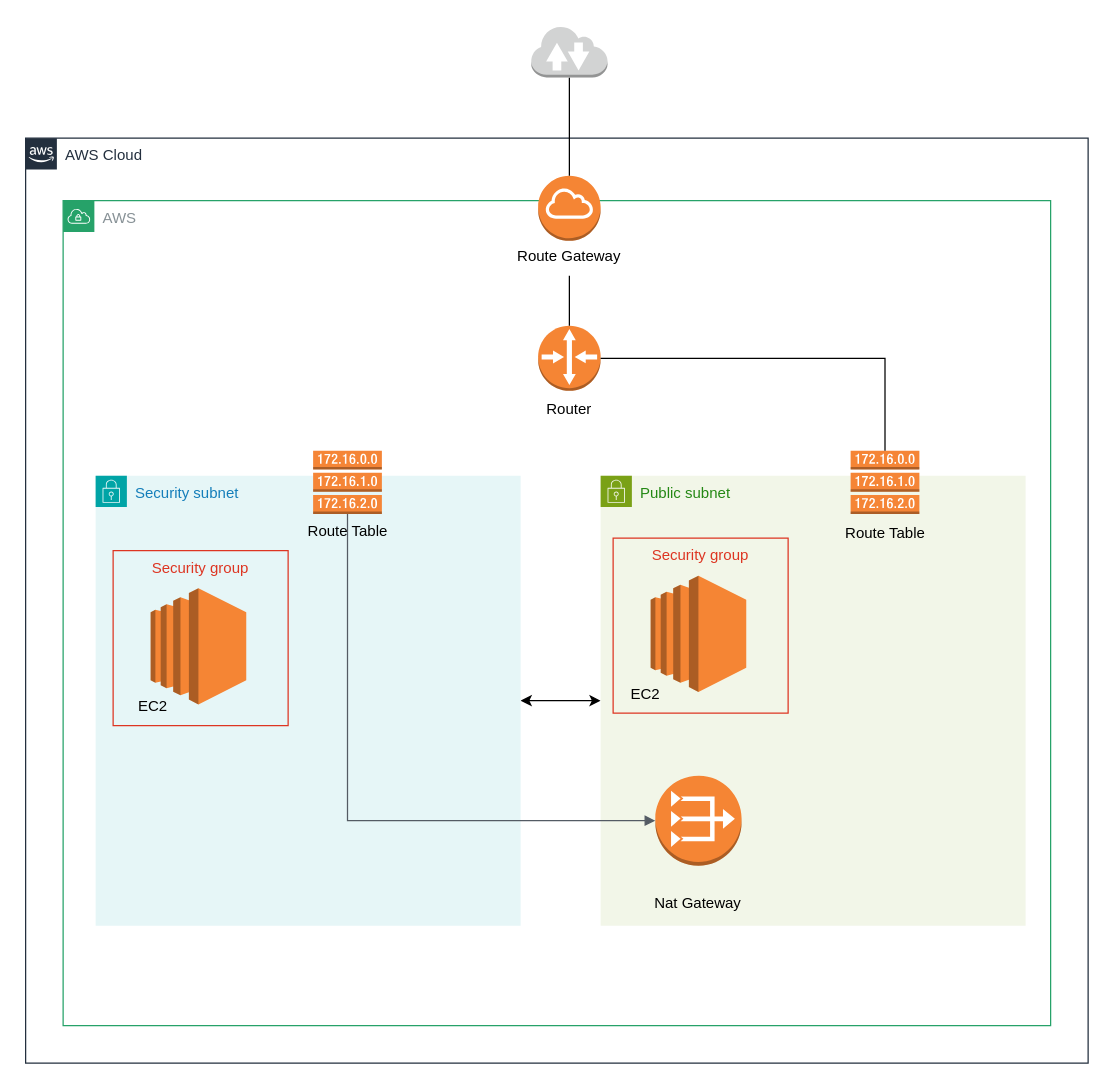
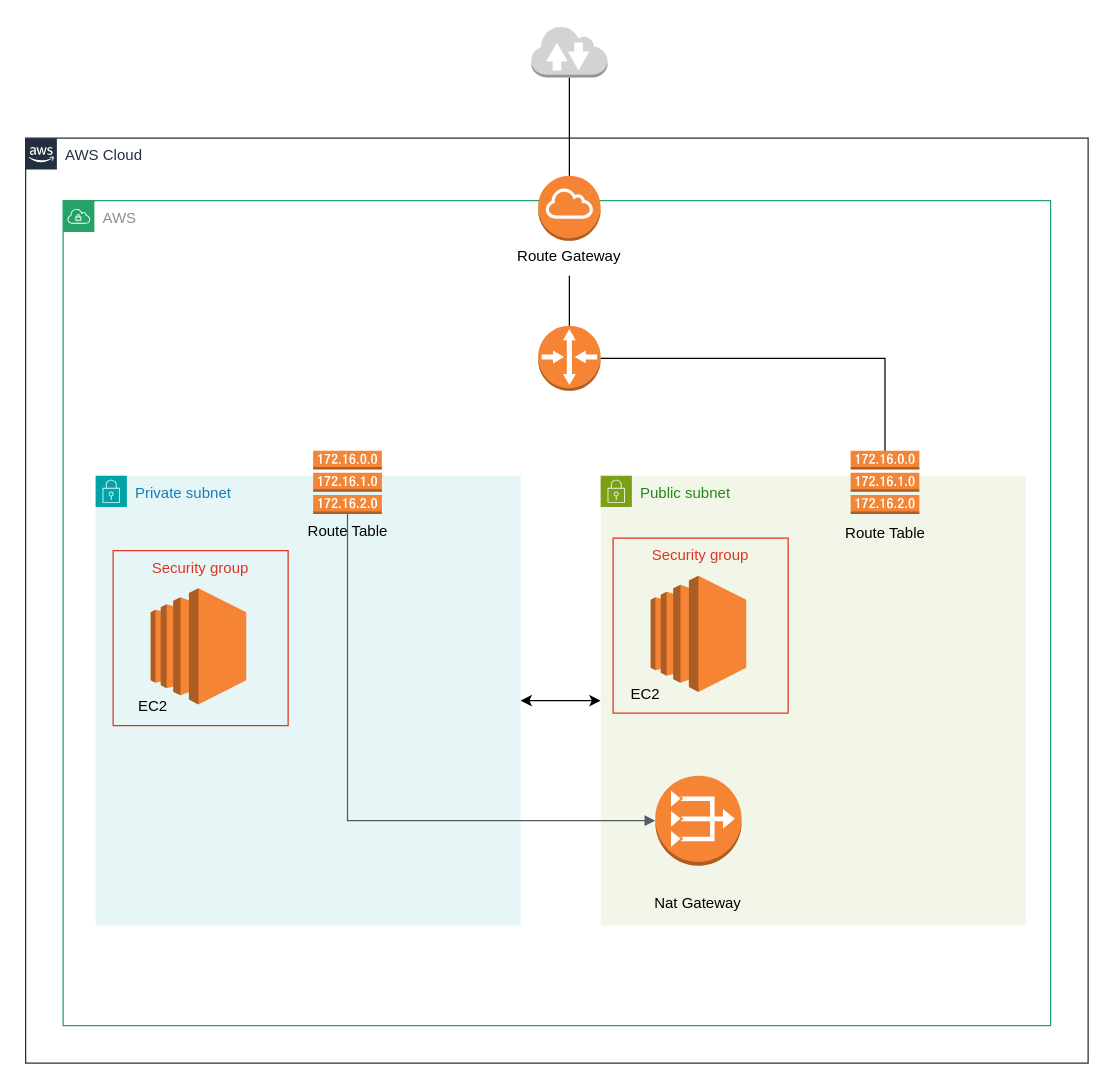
node "Router": removed
node "Security subnet": label "Security subnet" -> "Private subnet"
